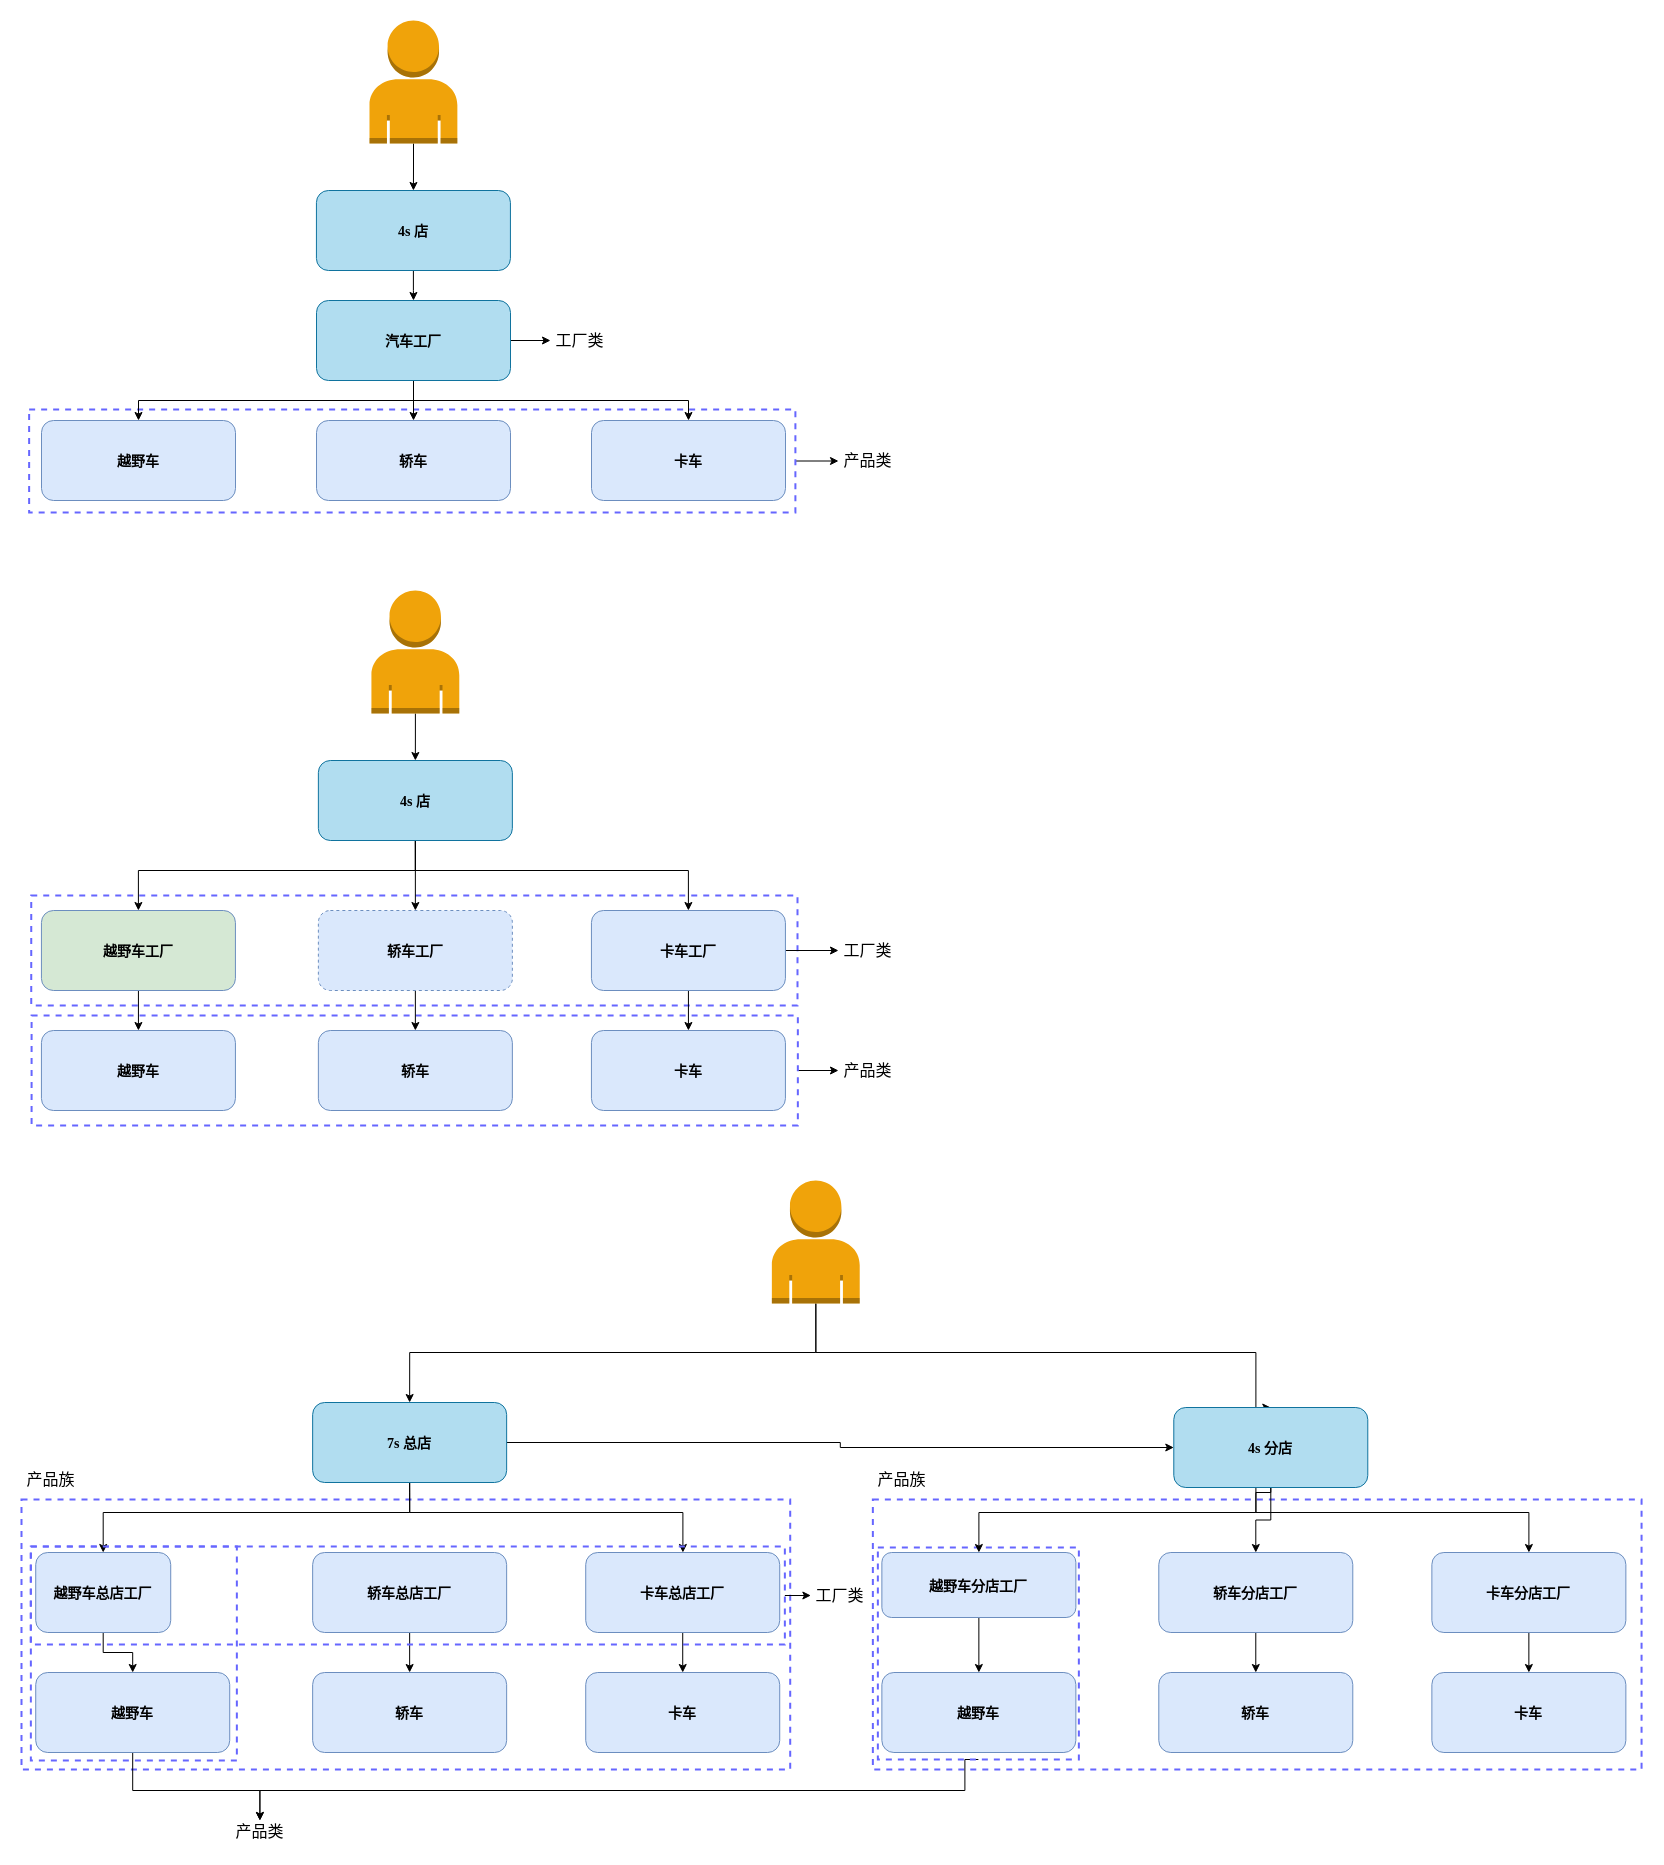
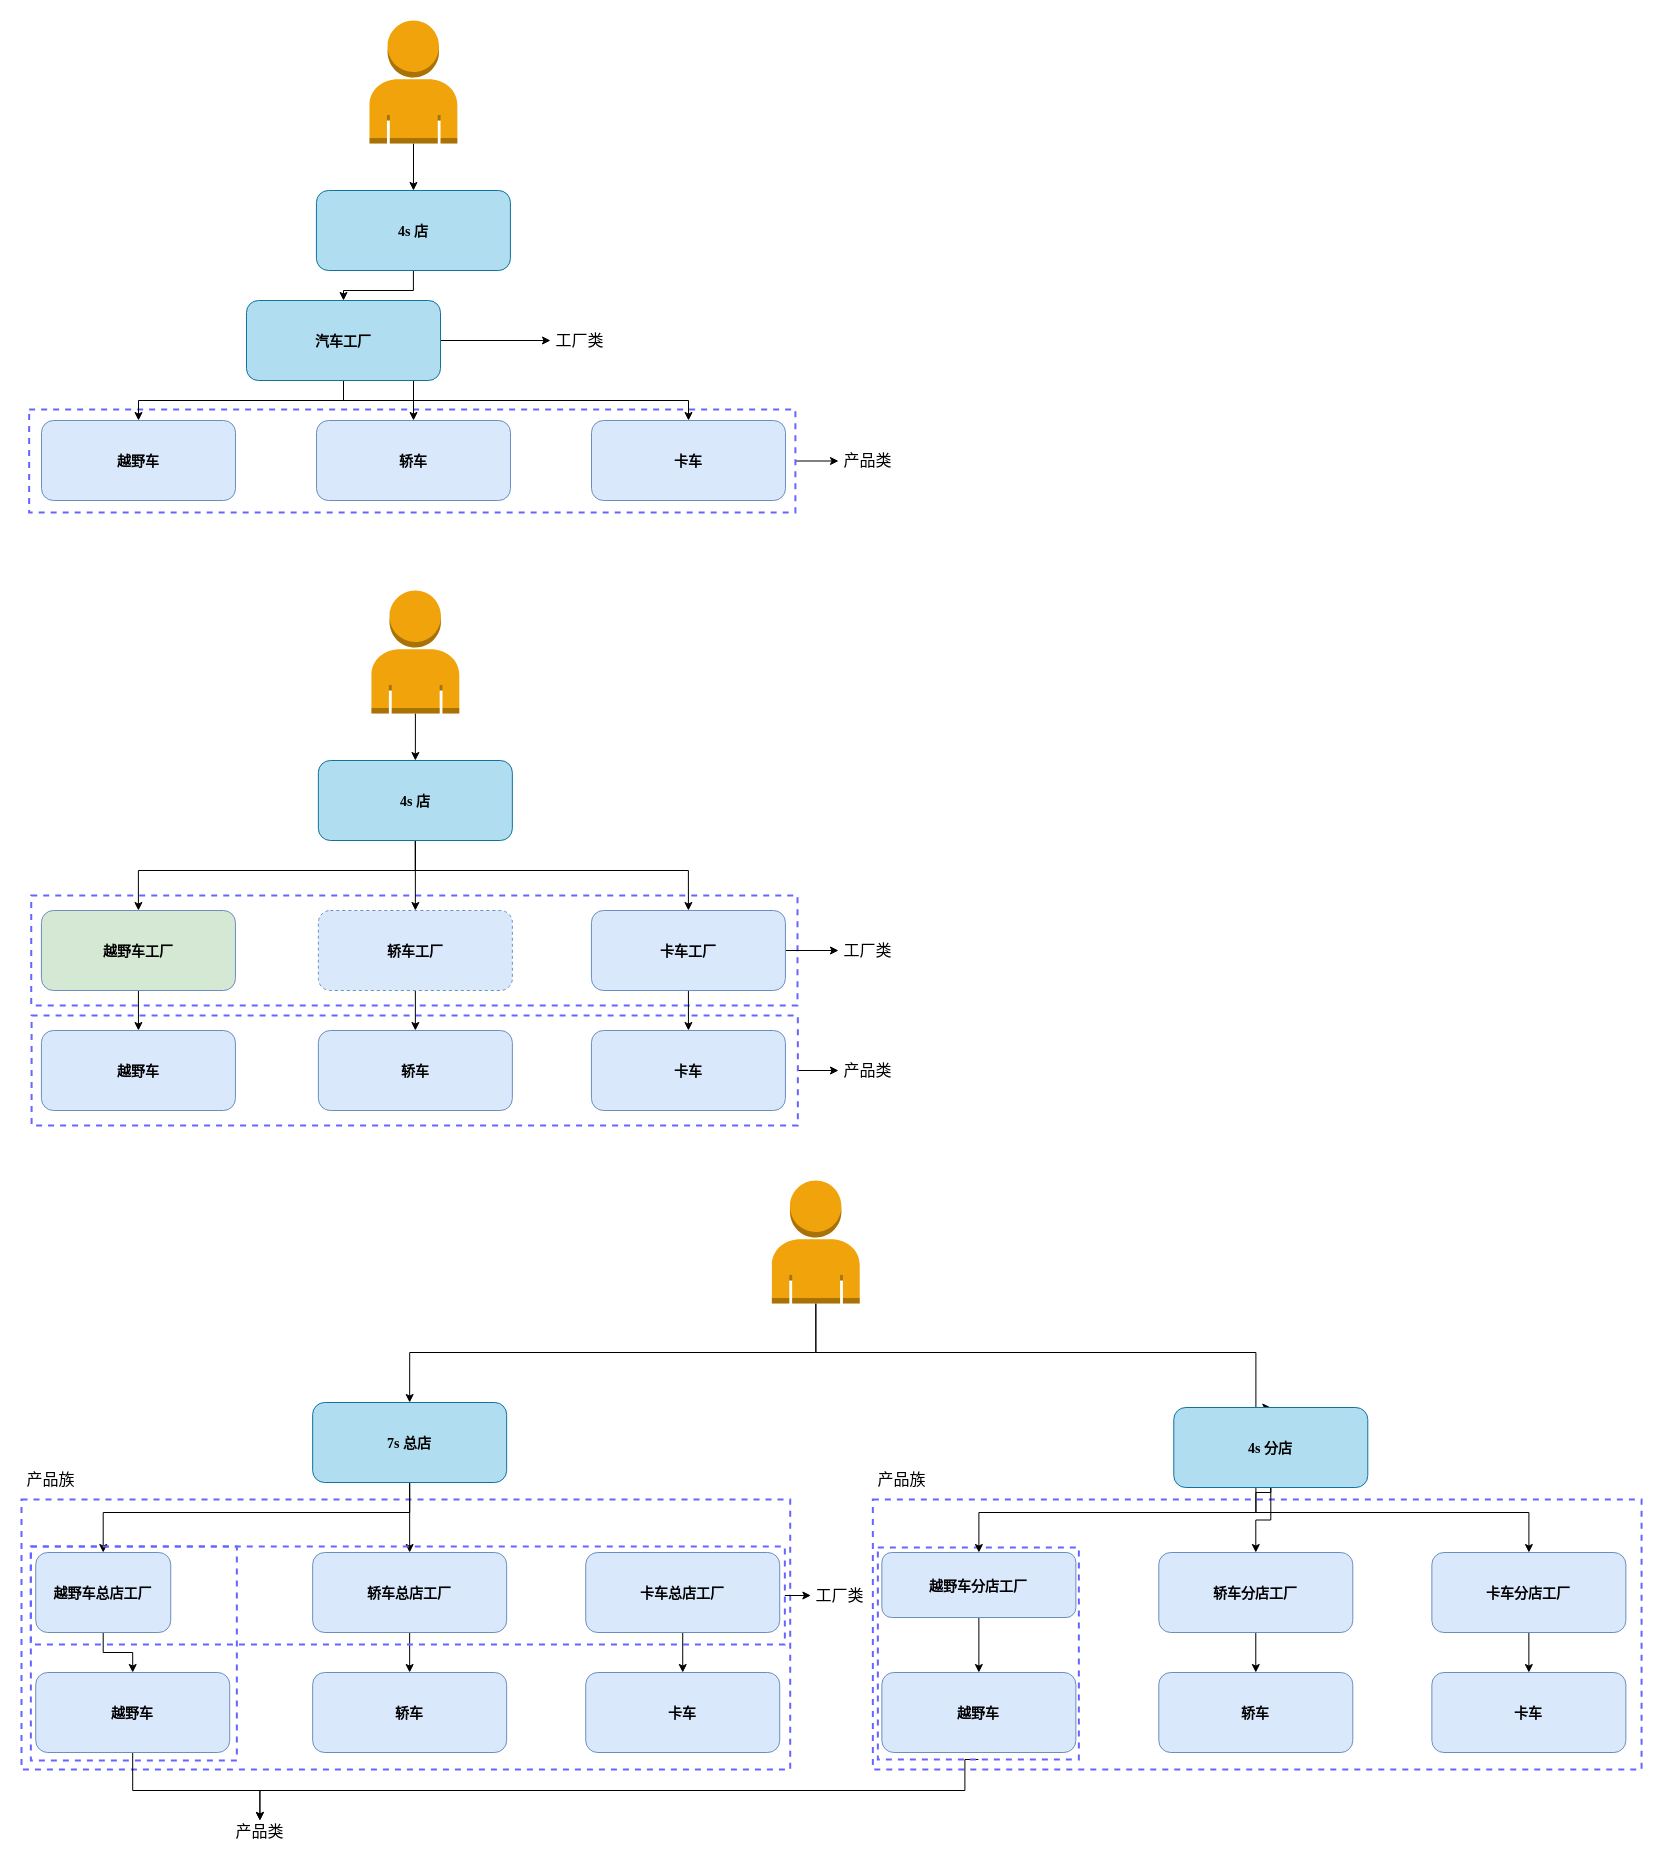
node "汽车工厂": moved (414, 341) -> (344, 341)
edge "7s 总店" -> "4s 分店": now "7s 总店" -> "轿车总店工厂"
edge "7s 总店" -> "卡车总店工厂": removed
